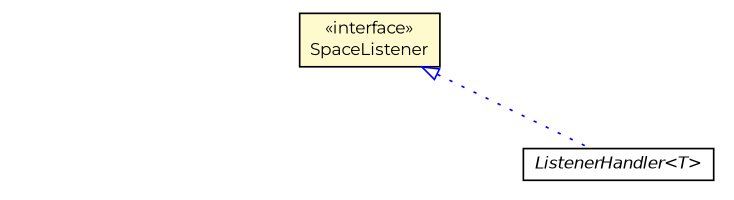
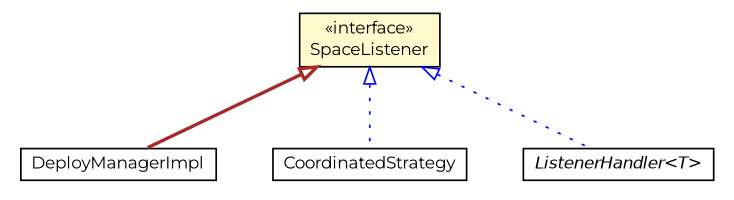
node "DeployManagerImpl": added
node "CoordinatedStrategy": added
